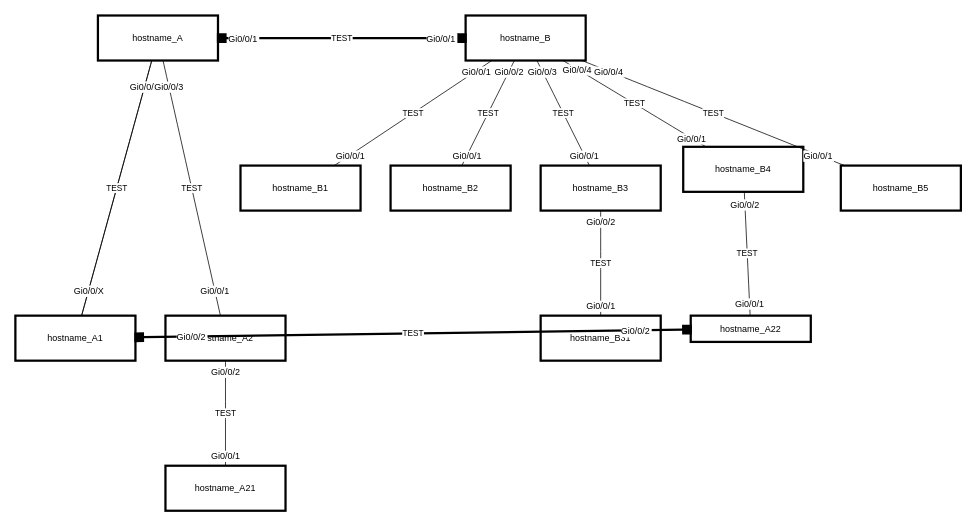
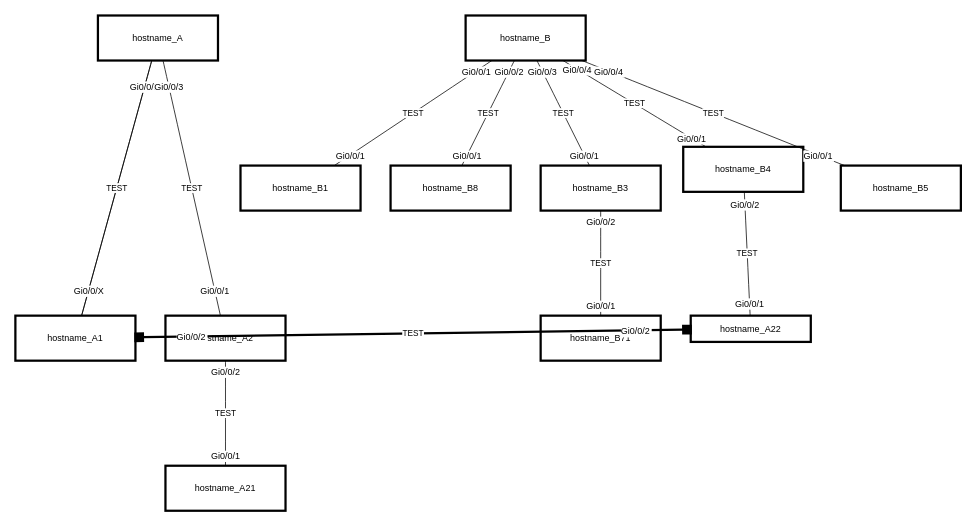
edge "hostname_A" -- "hostname_B": removed, labels "Gi0/0/1", "TEST", "Gi0/0/1"
node "hostname_B2": label "hostname_B2" -> "hostname_B8"
node "hostname_B31": label "hostname_B31" -> "hostname_B71"
